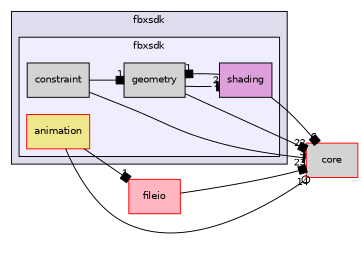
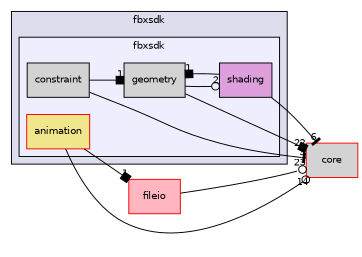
edge "geometry" -> "shading": arrowhead tee -> odot
edge "shading" -> "core": arrowhead box -> tee
edge "fileio" -> "core": arrowhead box -> odot
